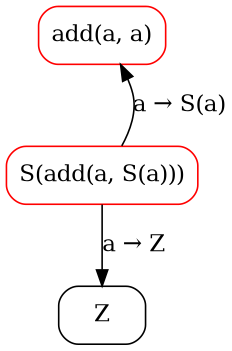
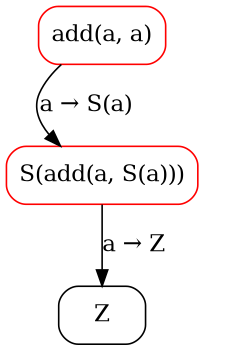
edge "S(add(a, S(a)))" -> "add(a, a)": reversed
